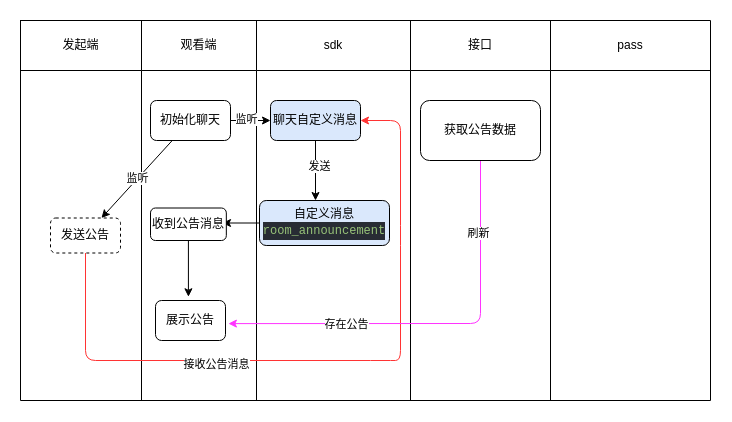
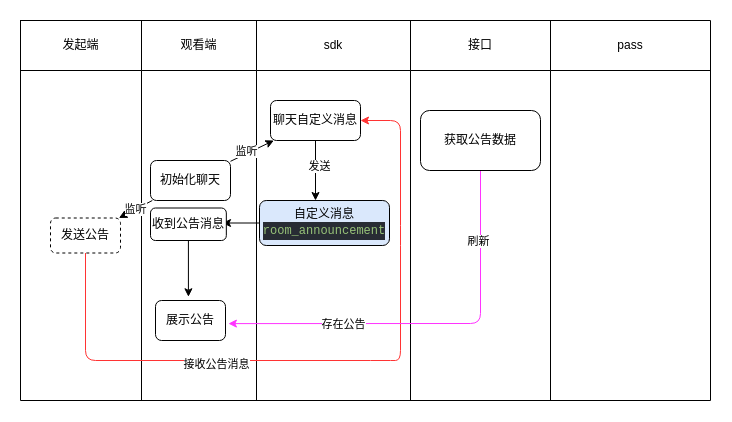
node "初始化聊天": moved (191, 121) -> (191, 181)
node "聊天自定义消息": fillcolor #dae8fc -> #ffffff
node "获取公告数据": moved (481, 131) -> (481, 141)
